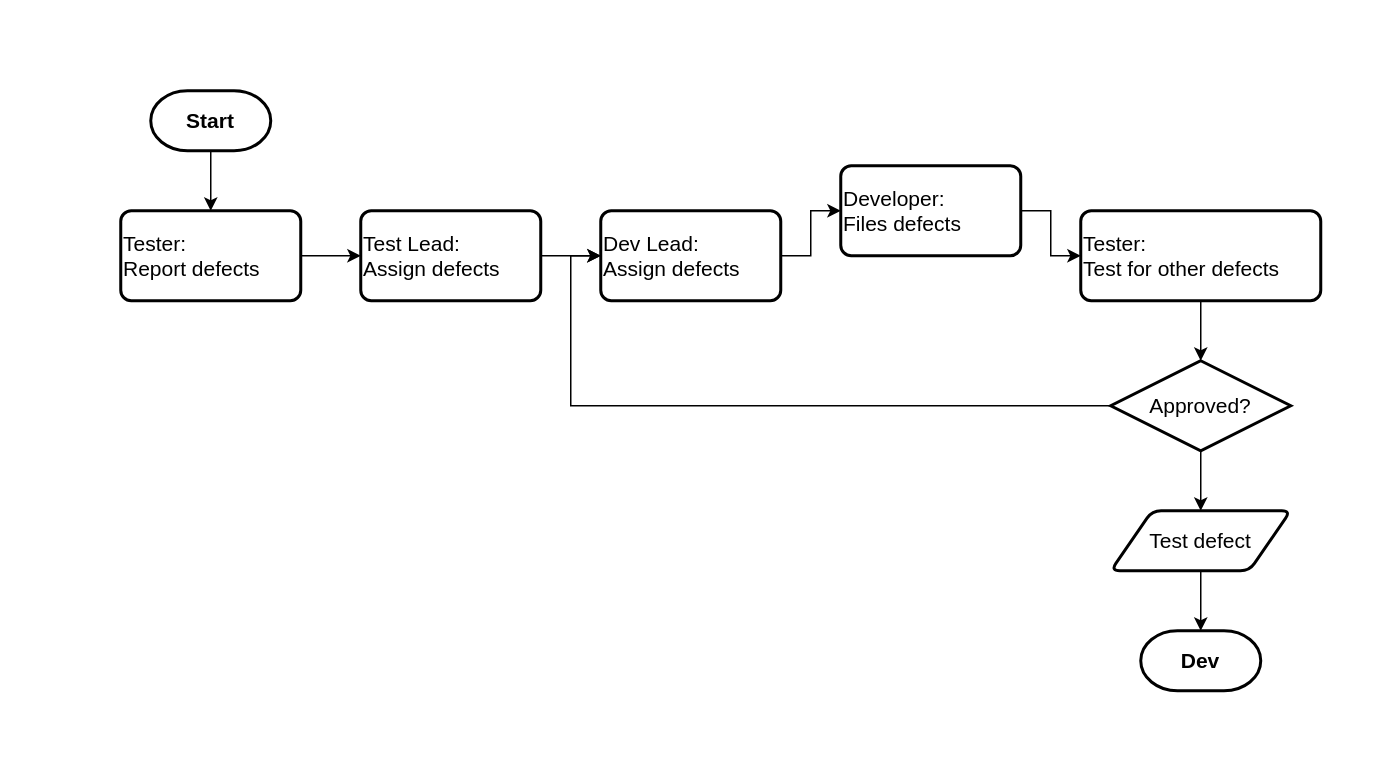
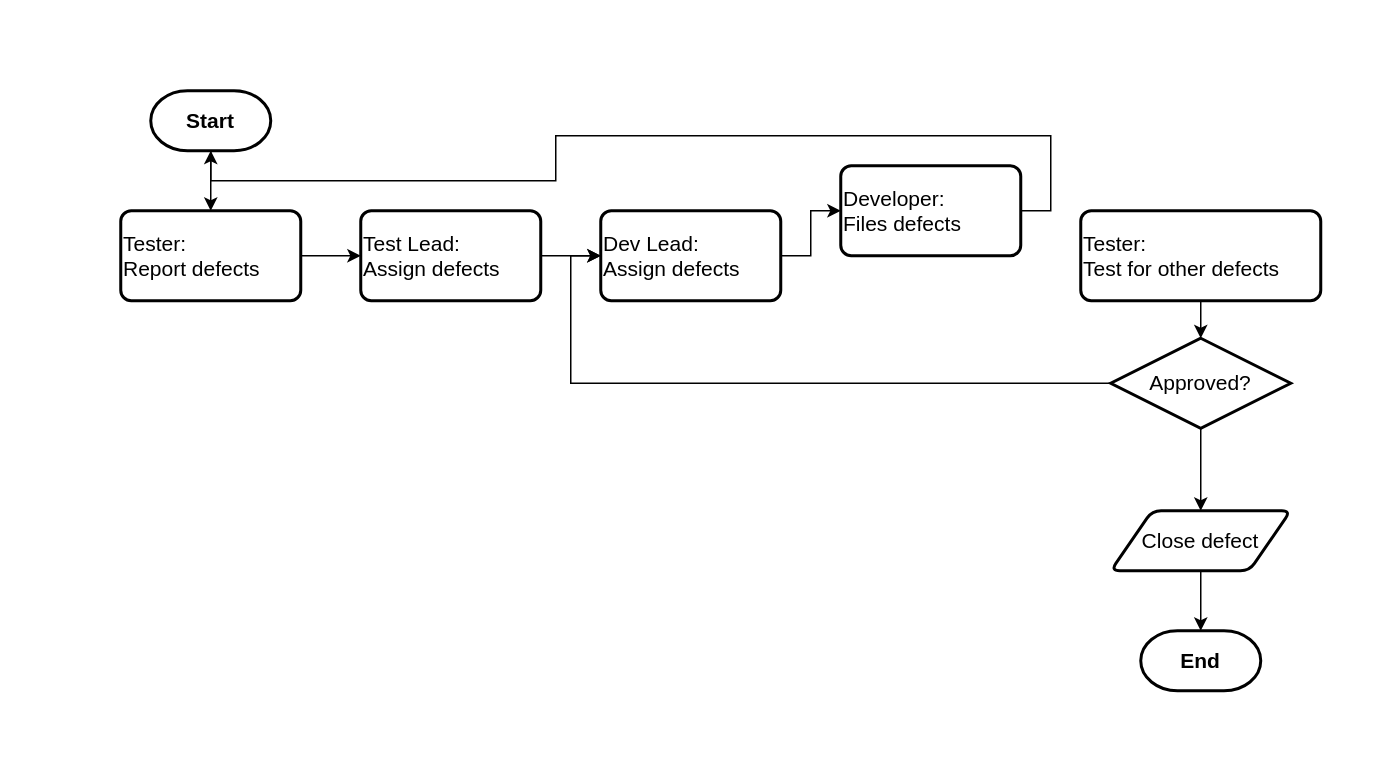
edge "Developer: Files defects" -> "Tester: Test for other defects": now "Developer: Files defects" -> "Start"
node "Approved?": moved (1201, 406) -> (1201, 383)
node "Test defect": label "Test defect" -> "Close defect"
node "Dev": label "Dev" -> "End"
